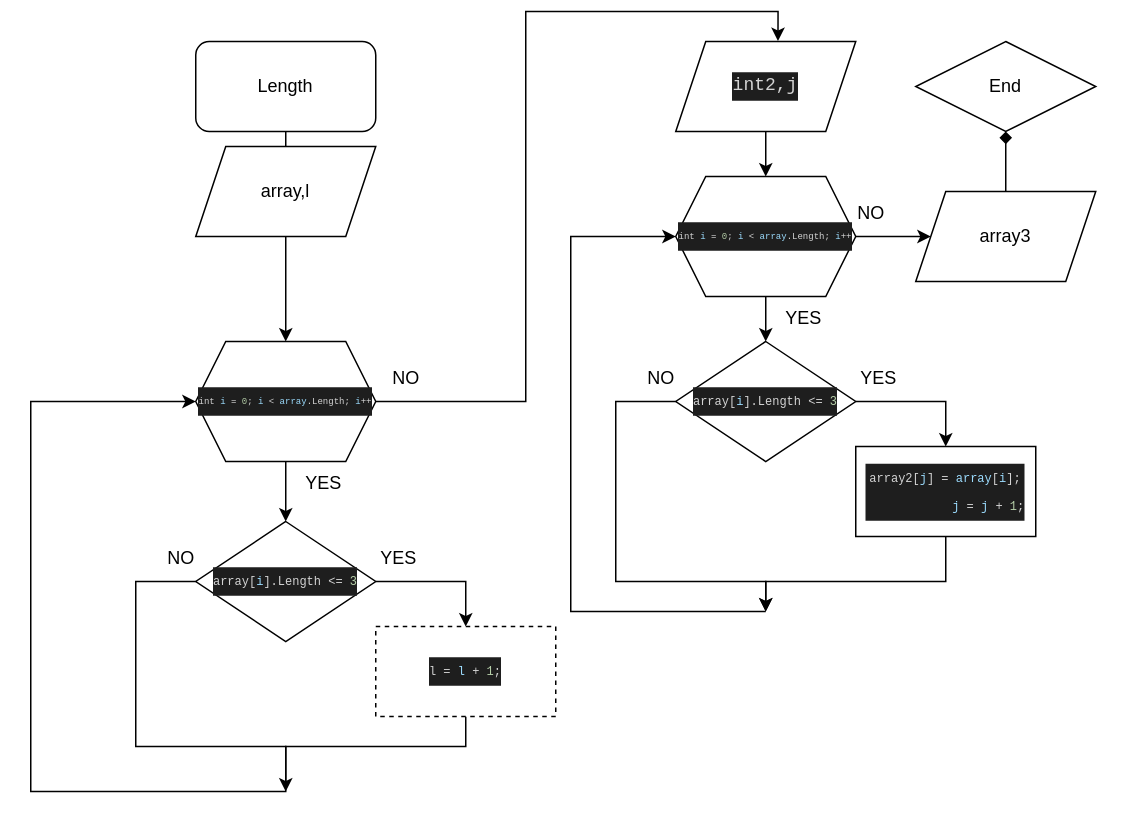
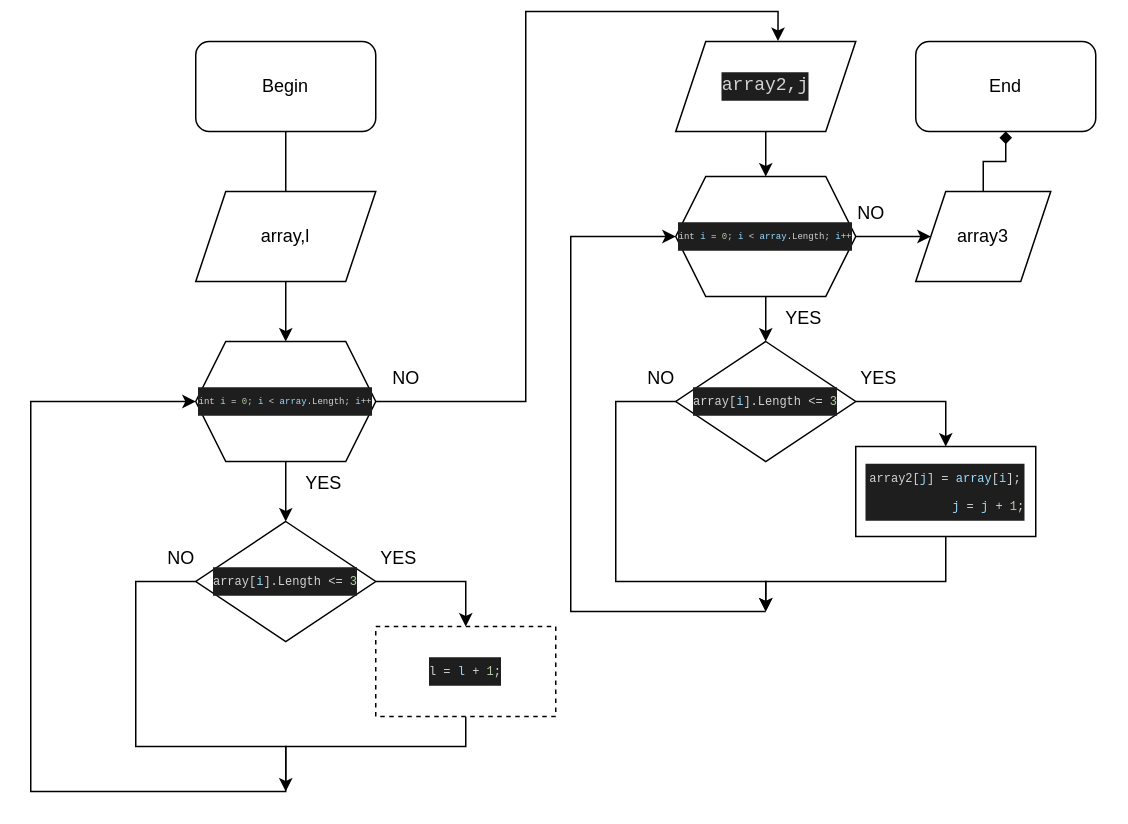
node "Length": label "Length" -> "Begin"
node "int2,j": label "int2,j" -> "array2,j"
node "End": shape diamond -> rounded rectangle
node "array,l": moved (286, 191) -> (286, 236)
node "array3": size 180x90 -> 135x90
